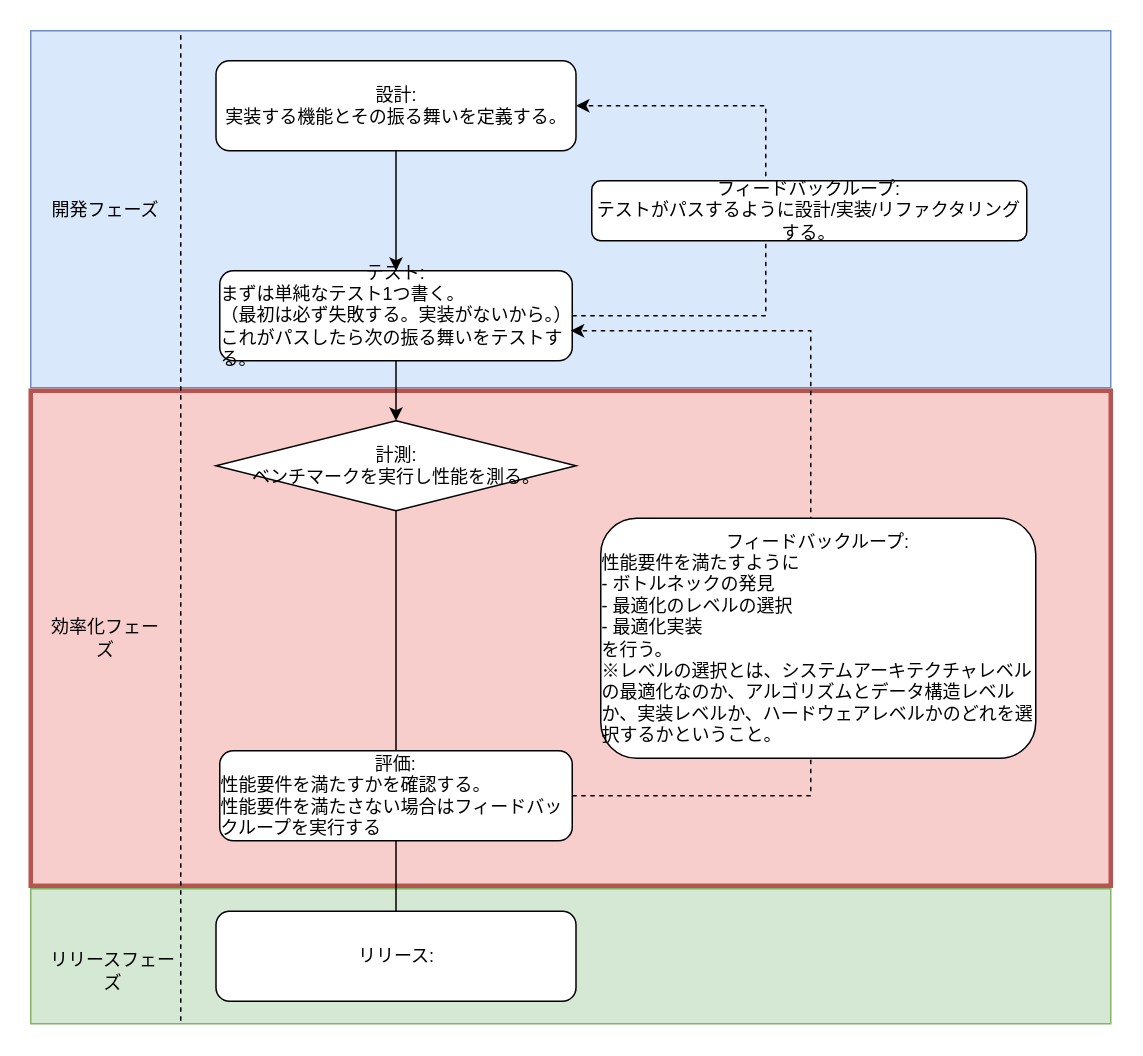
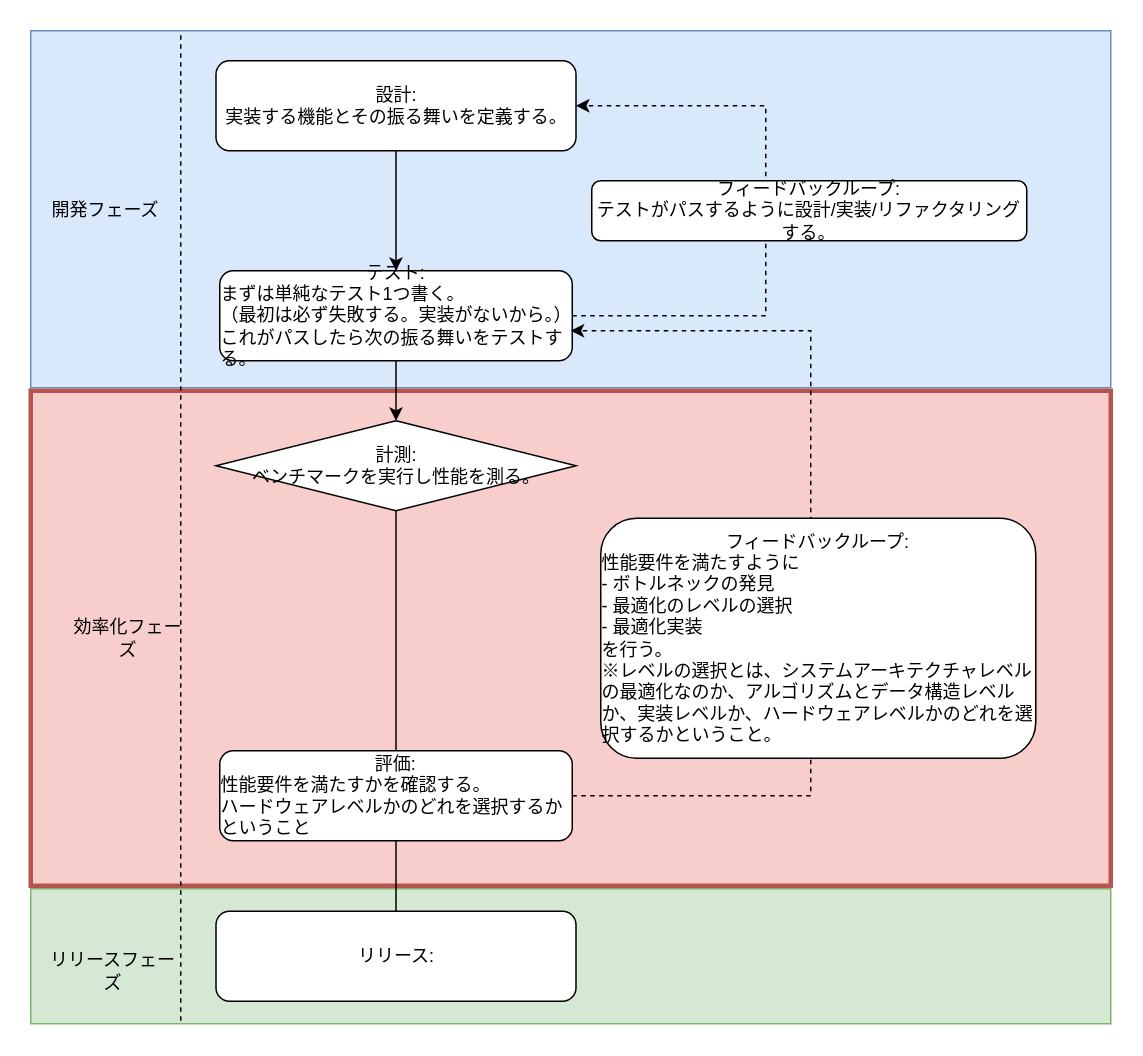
node "効率化フェーズ": moved (106, 638) -> (128, 638)
node "評価: 性能要件を満たすかを確認する。 性能要件を満たさない場合はフィードバックループを実行する": label "評価: 性能要件を満たすかを確認する。 性能要件を満たさない場合はフィードバックループを実行する" -> "評価: 性能要件を満たすかを確認する。 ハードウェアレベルかのどれを選択するかということ"
